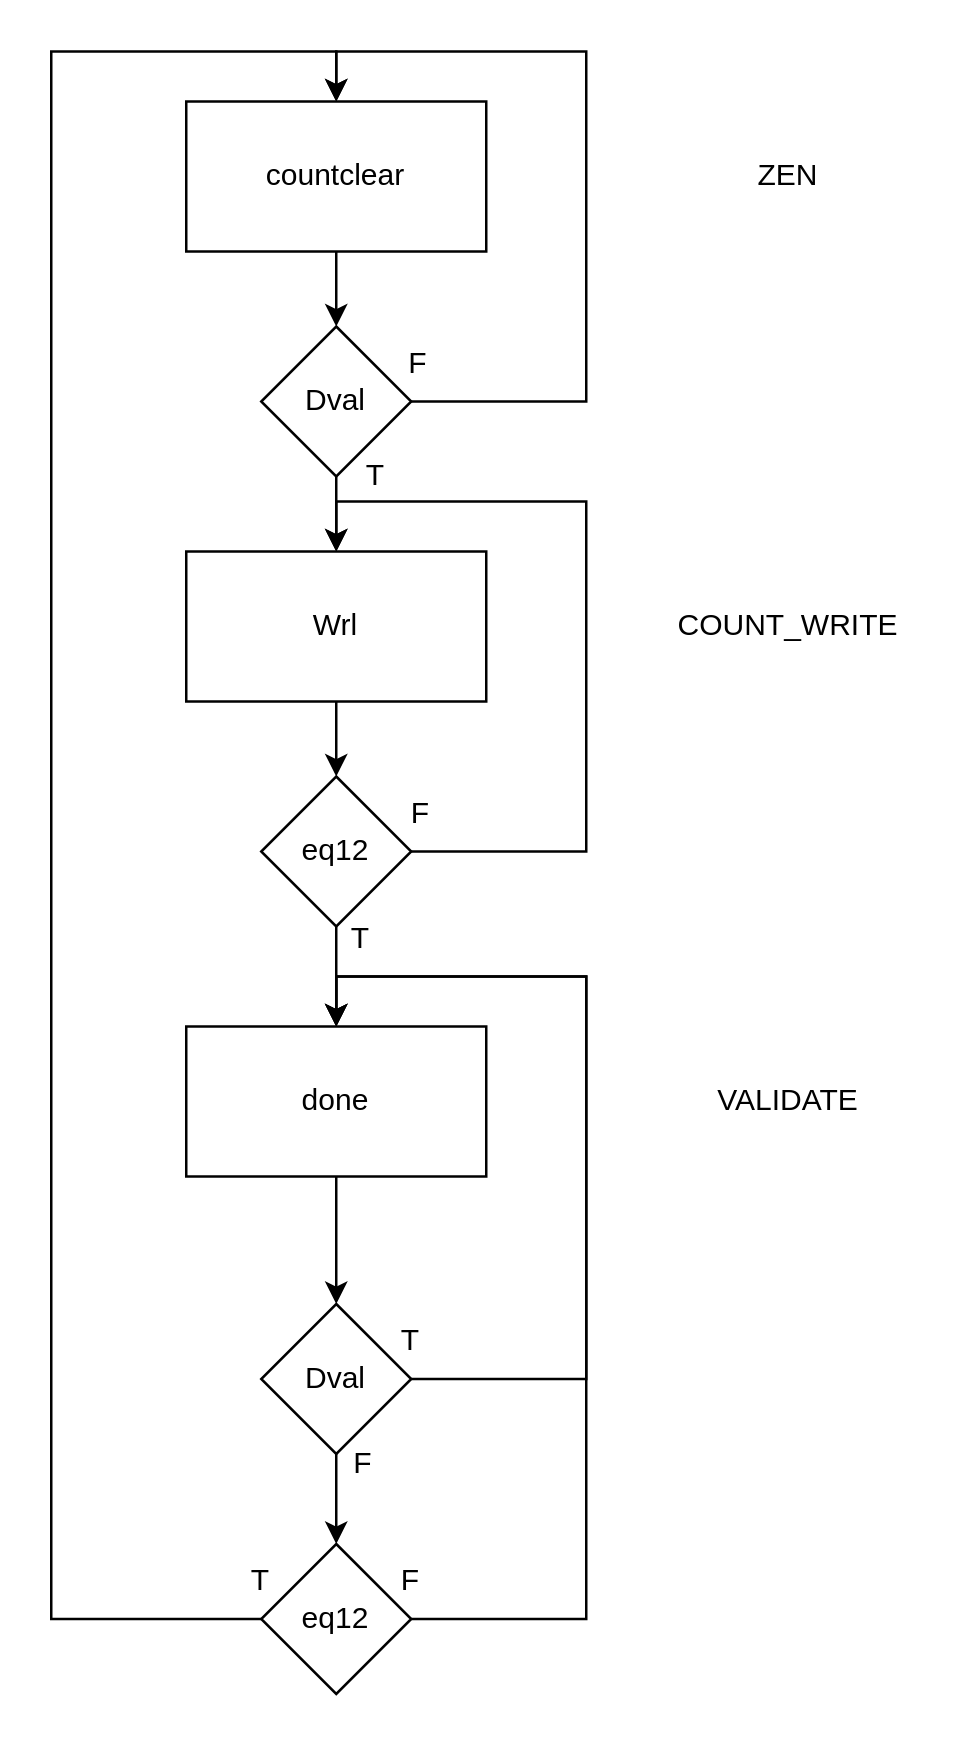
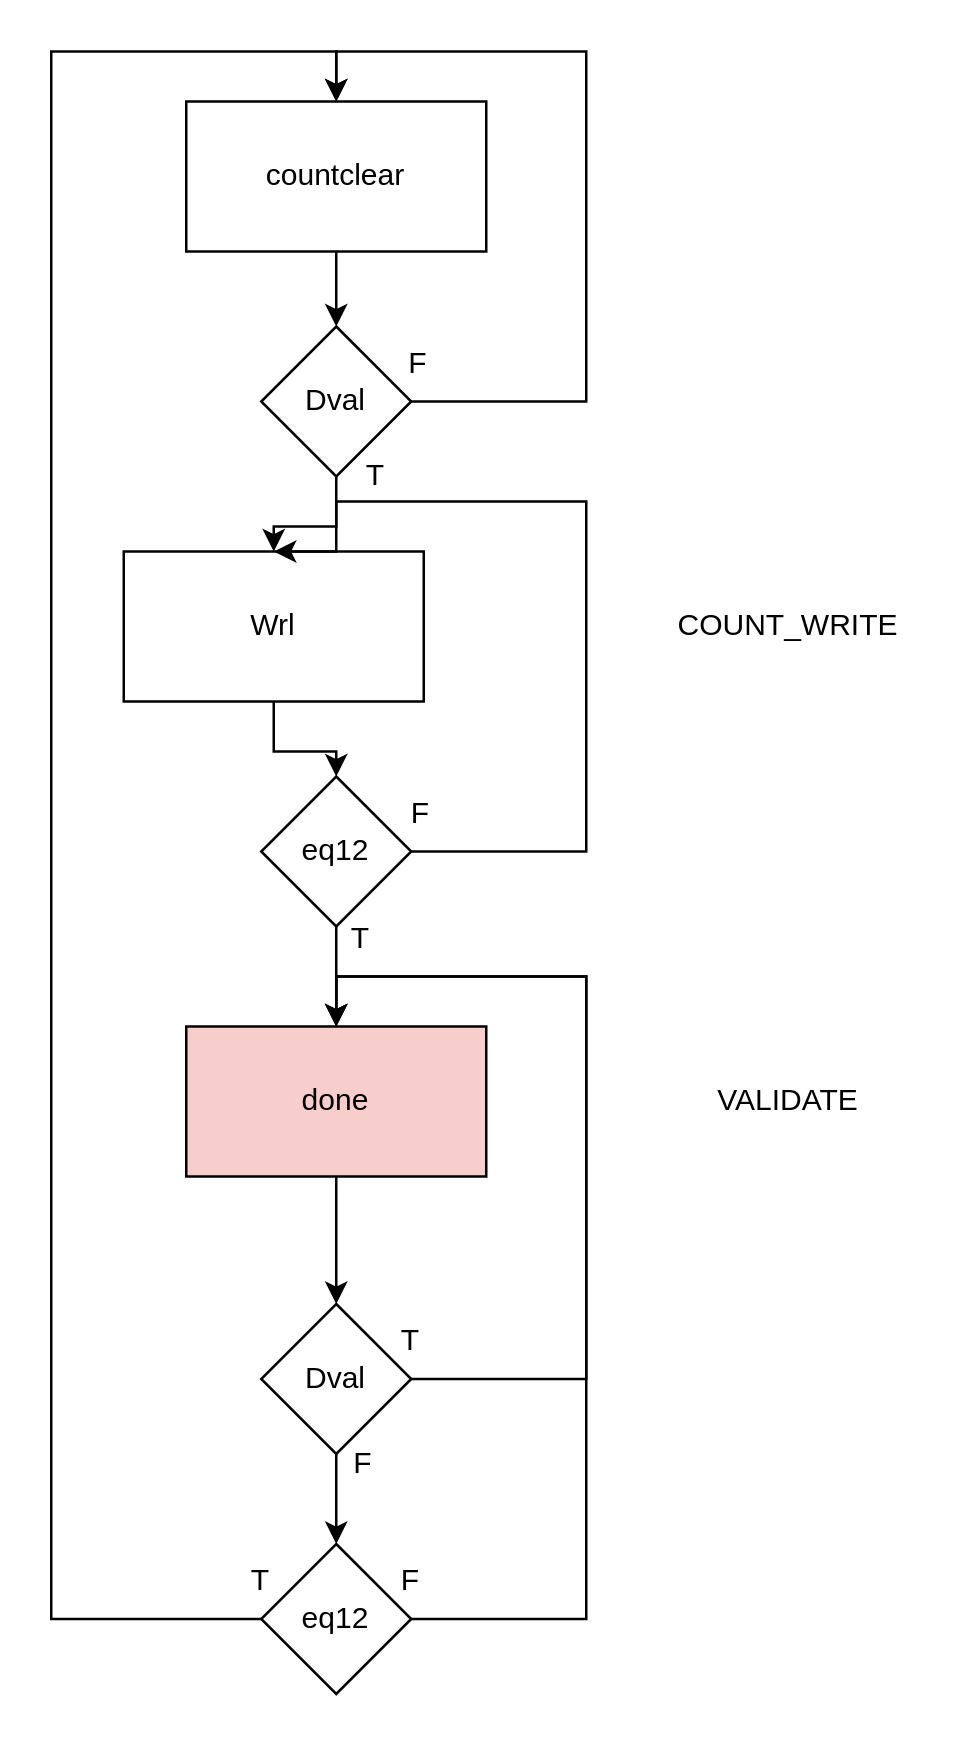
node "ZEN": removed
node "Wrl": moved (336, 626) -> (274, 626)
node "done": fillcolor #ffffff -> #f8cecc
